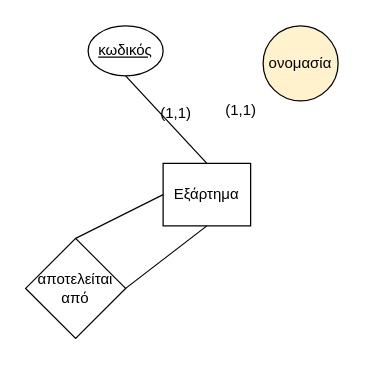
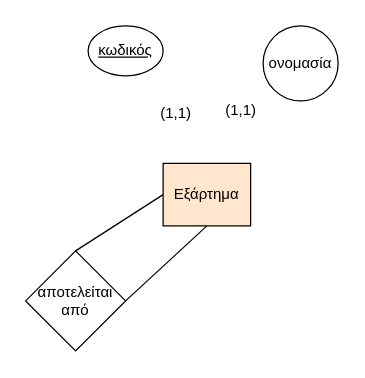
node "ονομασία": fillcolor #fff2cc -> #ffffff
edge "κωδικός" -- "Εξάρτημα": removed
node "Εξάρτημα": fillcolor #ffffff -> #ffe6cc
node "αποτελείται από": moved (76, 288) -> (76, 301)
